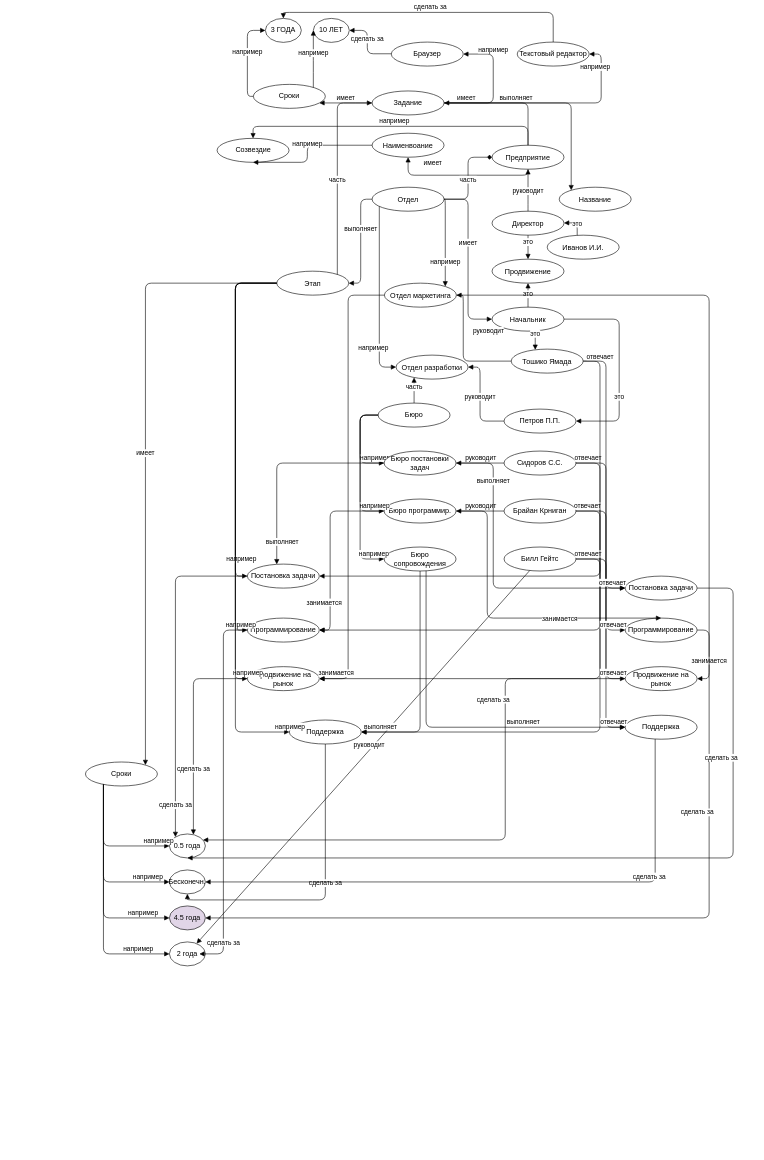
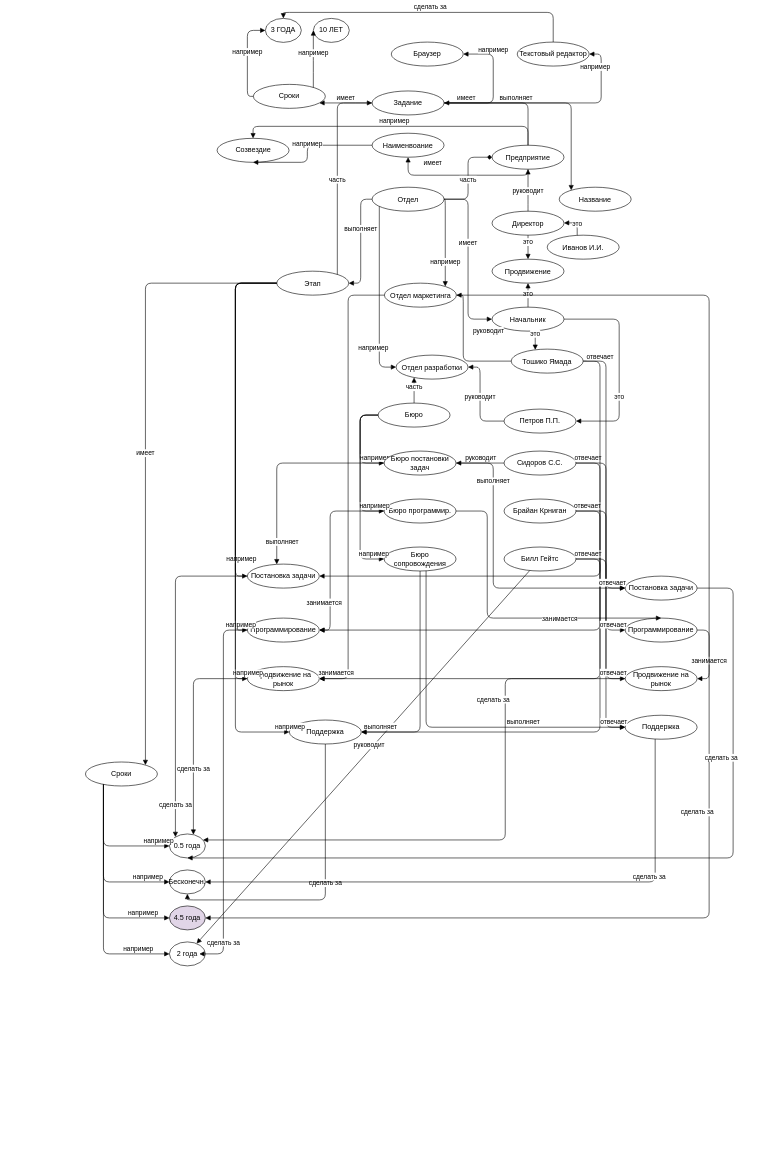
edge "Браузер" -> "10 ЛЕТ": removed, label "сделать за"
edge "Брайан Крниган" -> "Бюро программир.": removed, label "руководит"
